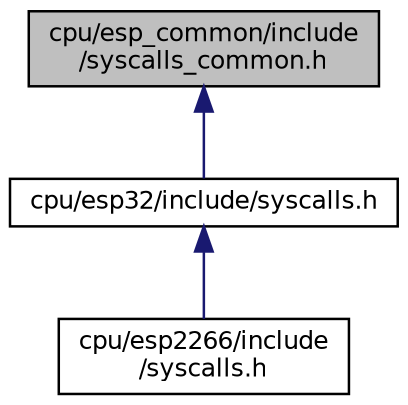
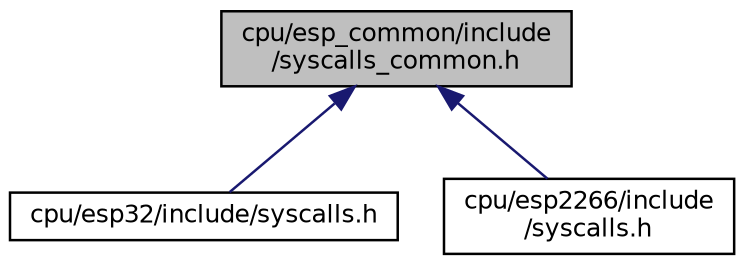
edge "cpu/esp2266/include /syscalls.h" -> "cpu/esp32/include/syscalls.h": now "cpu/esp2266/include /syscalls.h" -> "cpu/esp_common/include /syscalls_common.h"
